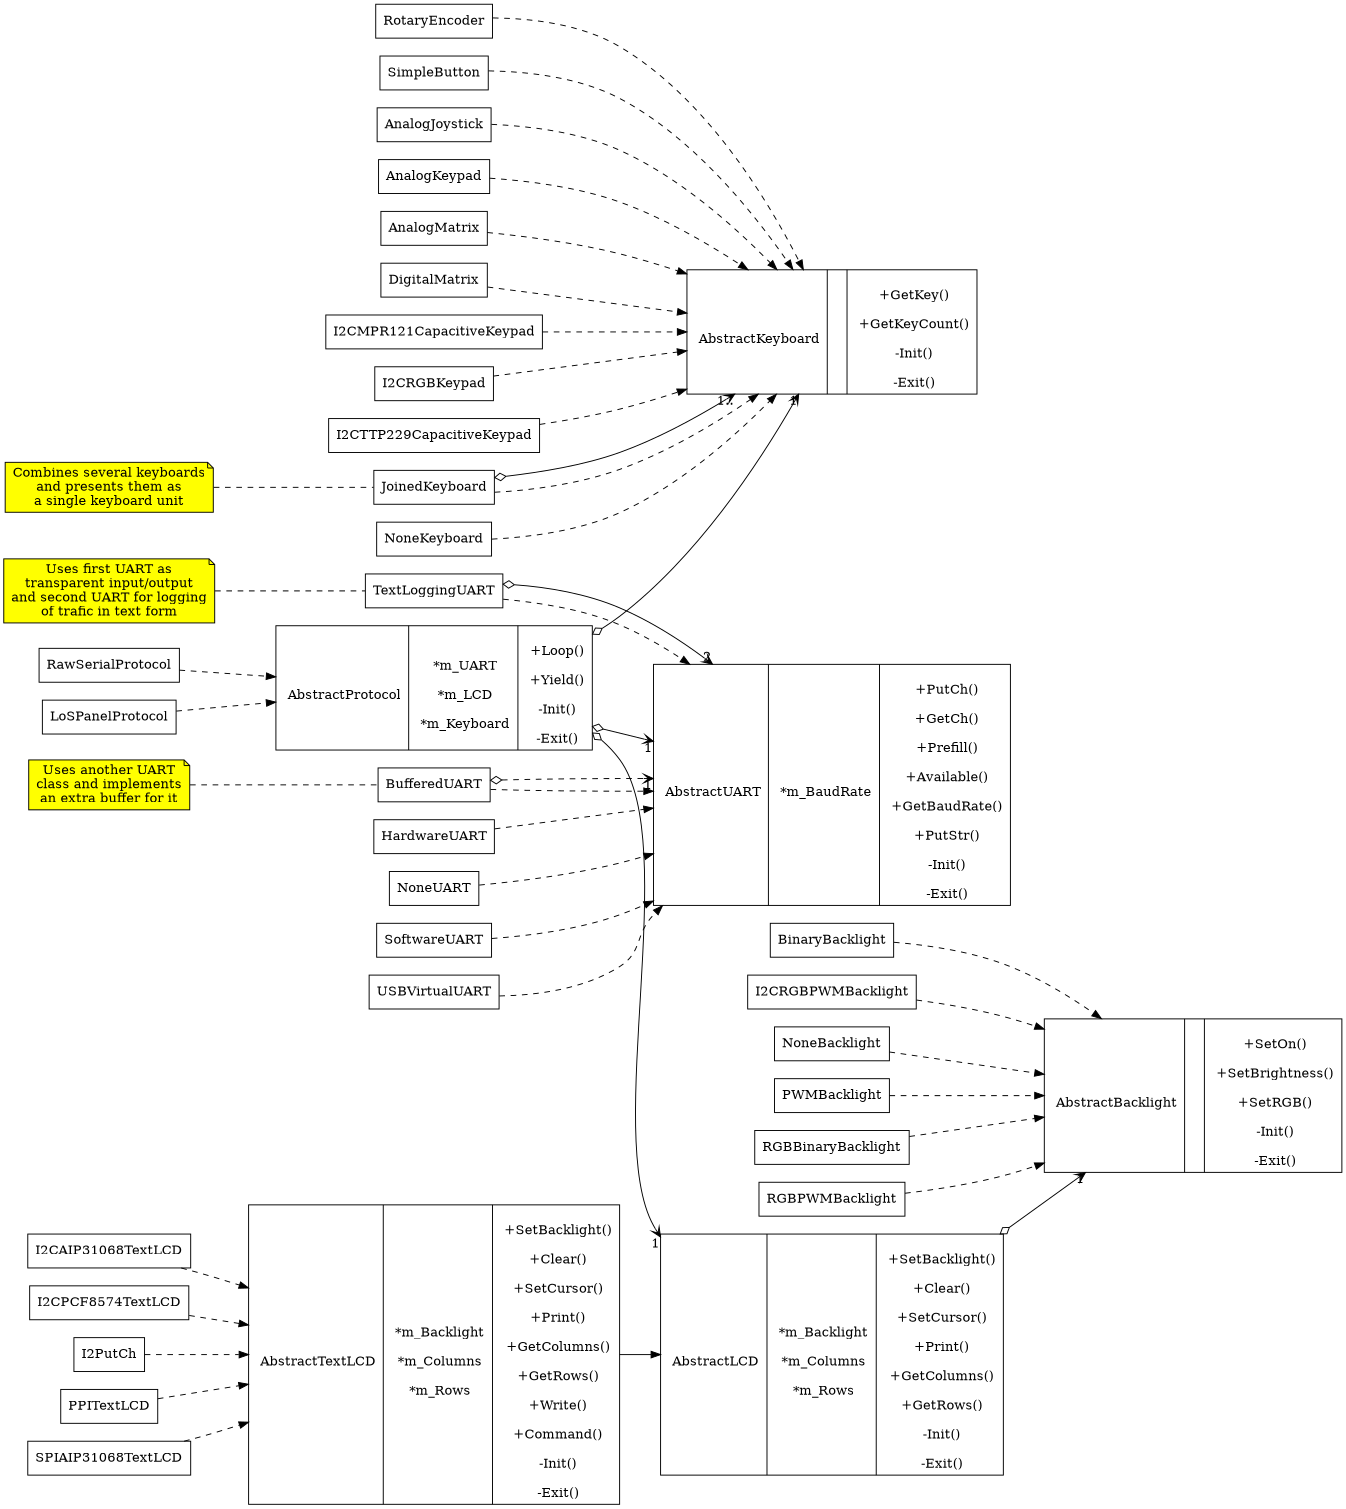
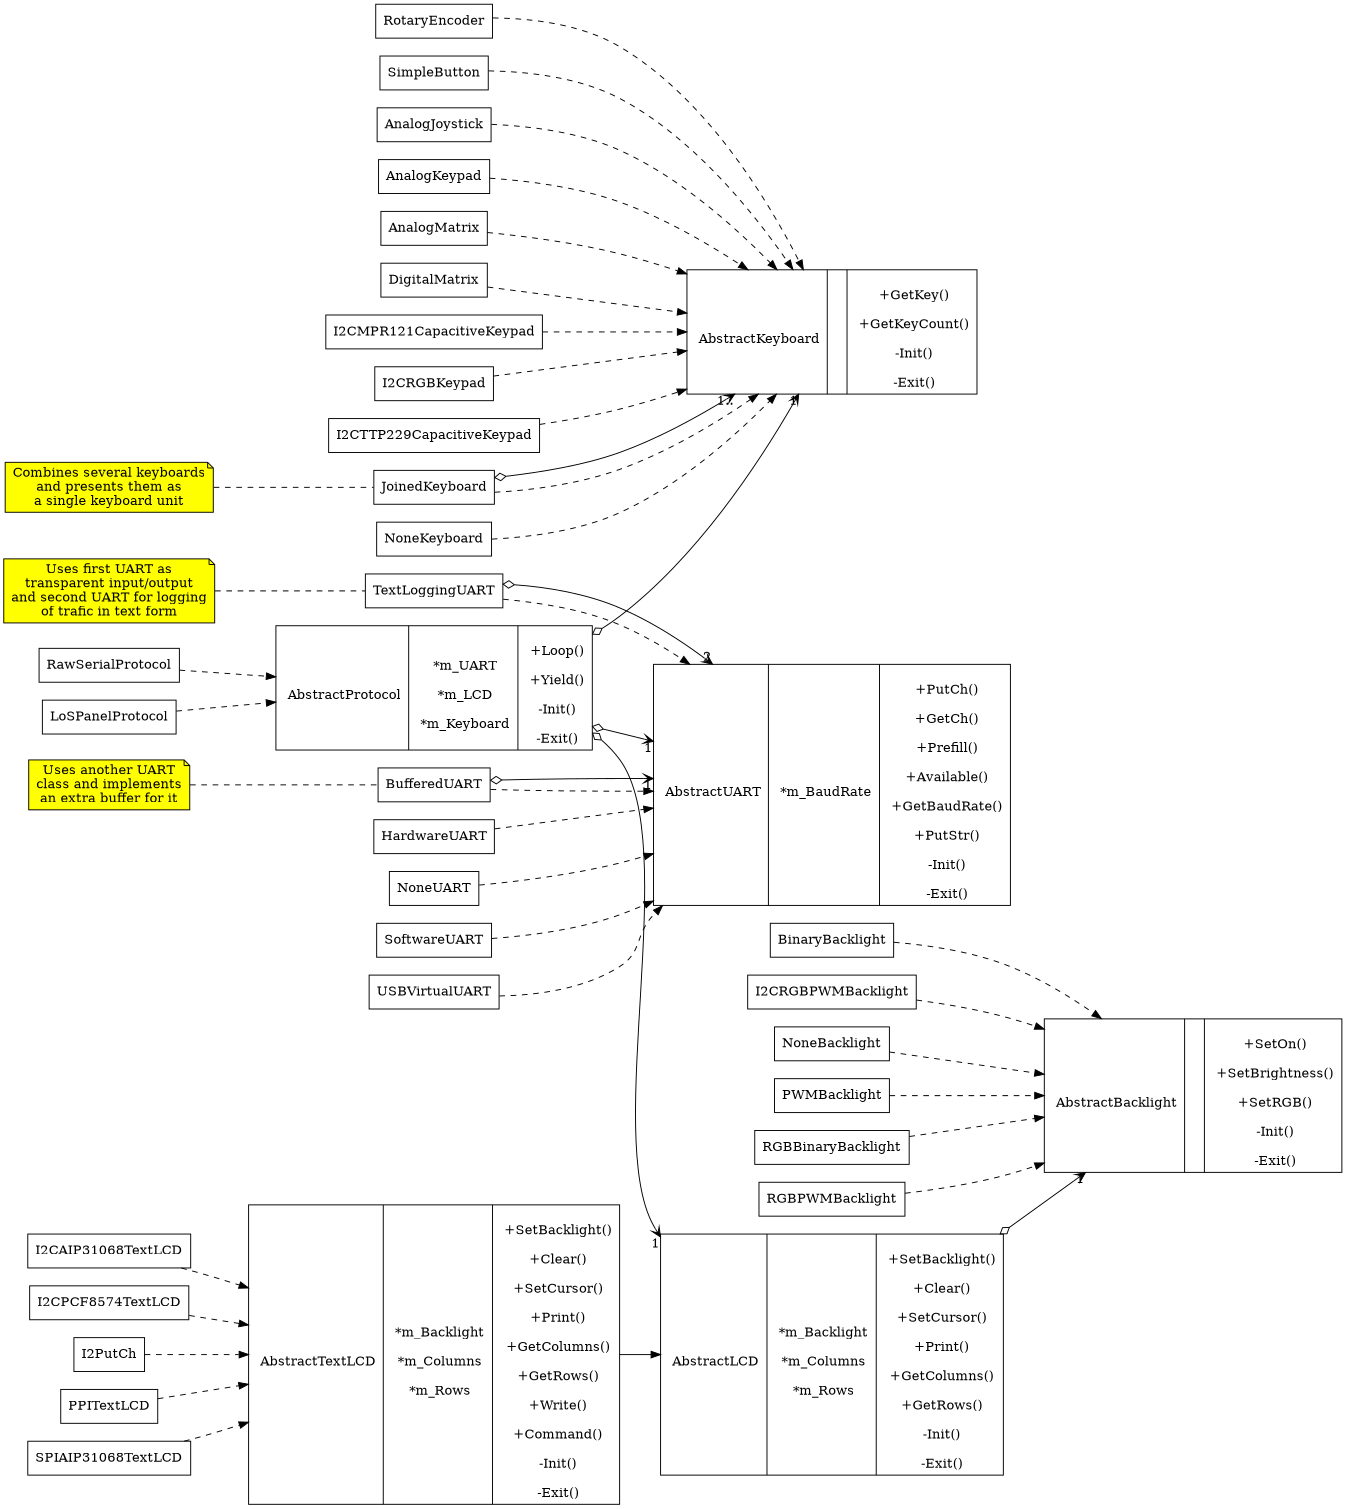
edge "BufferedUART" -- "AbstractUART": style dashed -> solid
